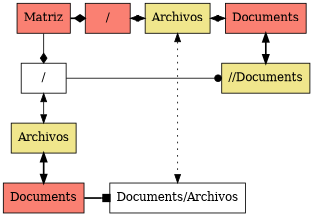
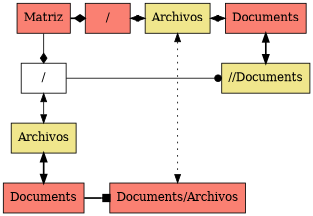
node "Documents/Archivos": fillcolor white -> salmon
